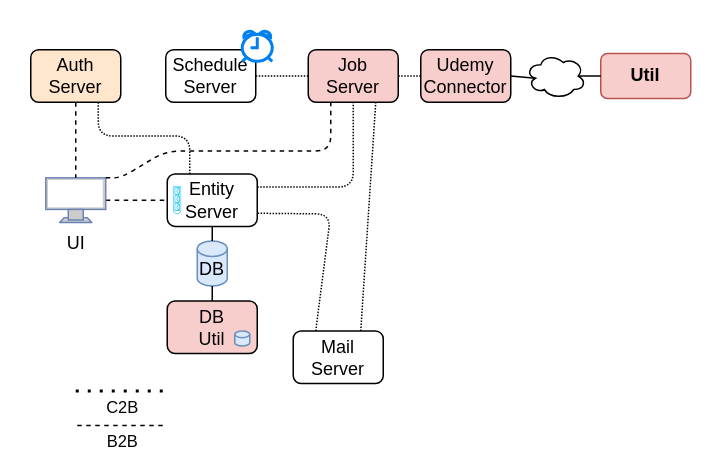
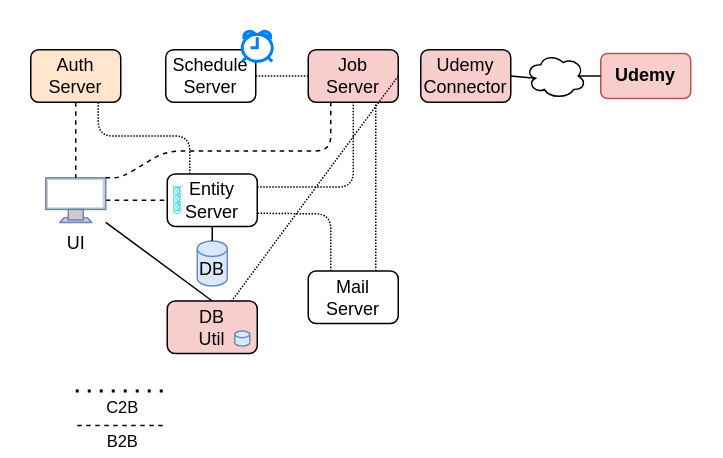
edge "Job Server" -- "Udemy Connector": now "Job Server" -- "DB Util"
node "Util": label "Util" -> "Udemy"
edge "DB" -- "DB Util": now "UI" -- "DB Util"
node "Mail Server": moved (338, 357) -> (353, 297)
